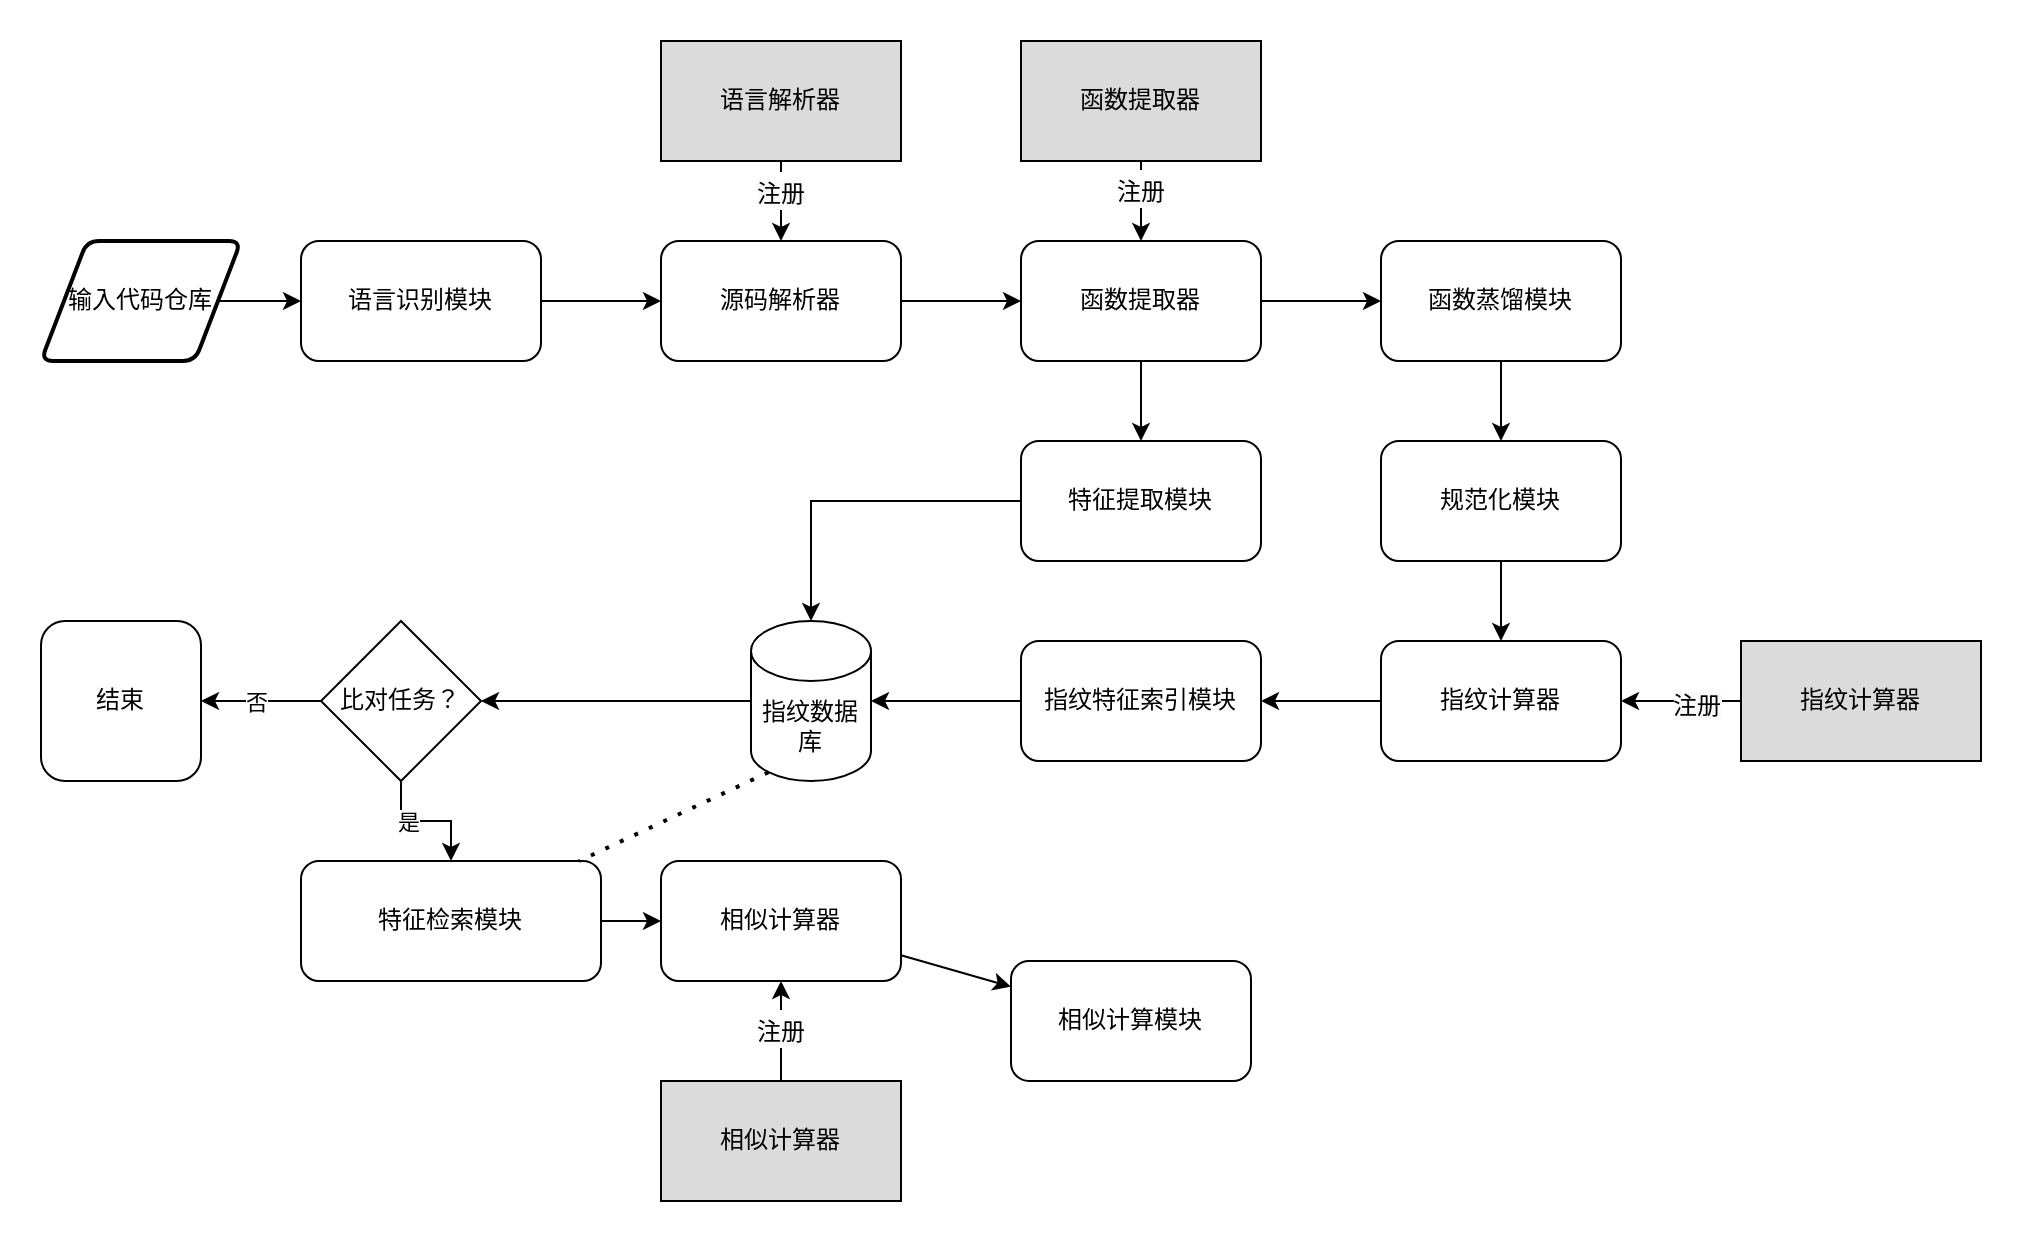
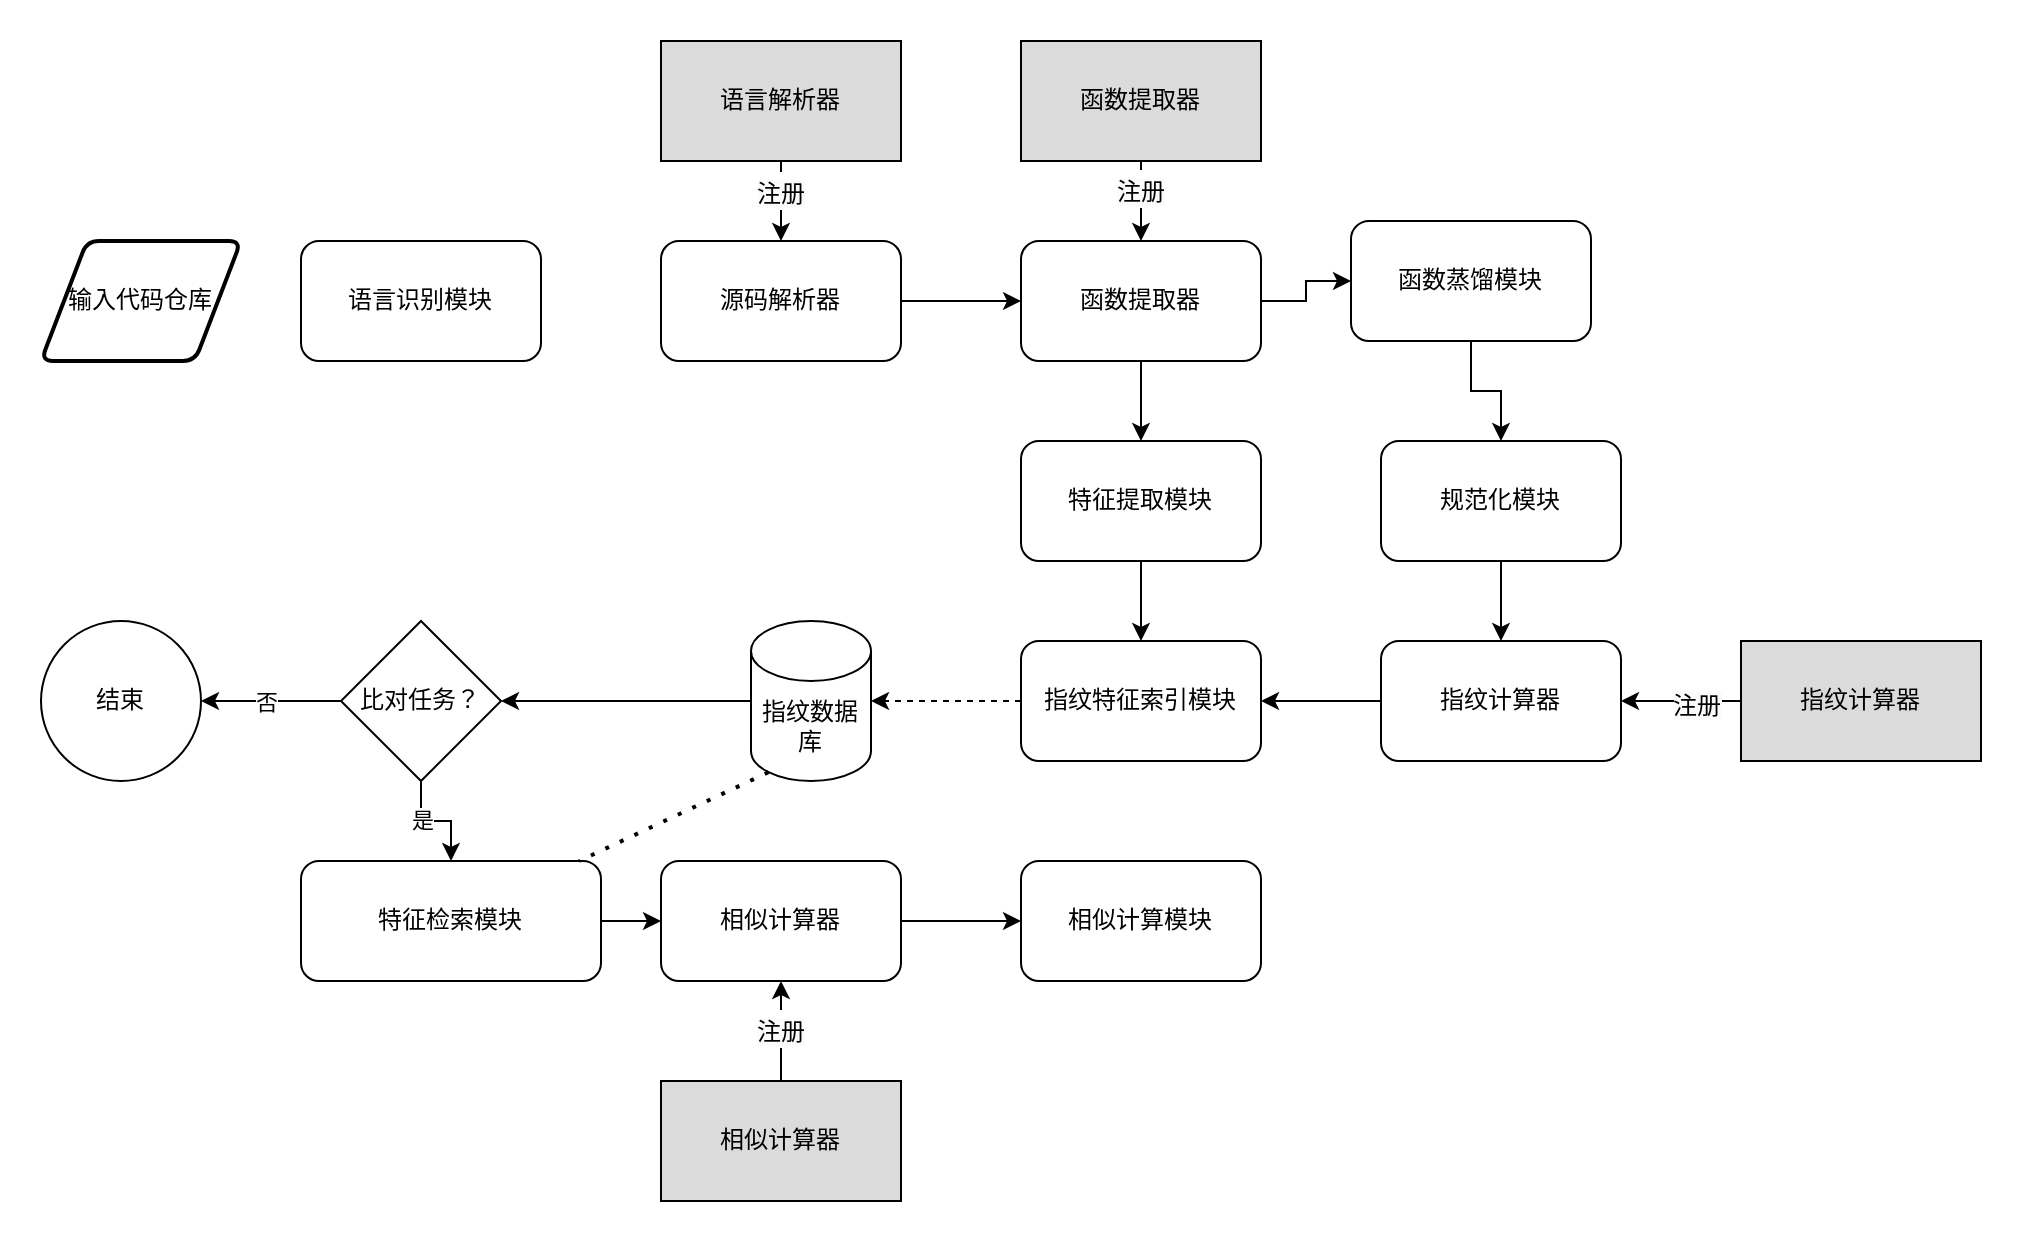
edge "输入代码仓库" -> "语言识别模块": removed
edge "语言识别模块" -> "源码解析器": removed
node "函数蒸馏模块": moved (1501, 301) -> (1471, 281)
edge "特征提取模块" -> "指纹数据库": now "特征提取模块" -> "指纹特征索引模块"
node "结束": shape rounded rectangle -> ellipse
node "比对任务？": moved (401, 701) -> (421, 701)
edge "指纹特征索引模块" -> "指纹数据库": style solid -> dashed
node "相似计算模块": moved (1131, 1021) -> (1141, 921)
